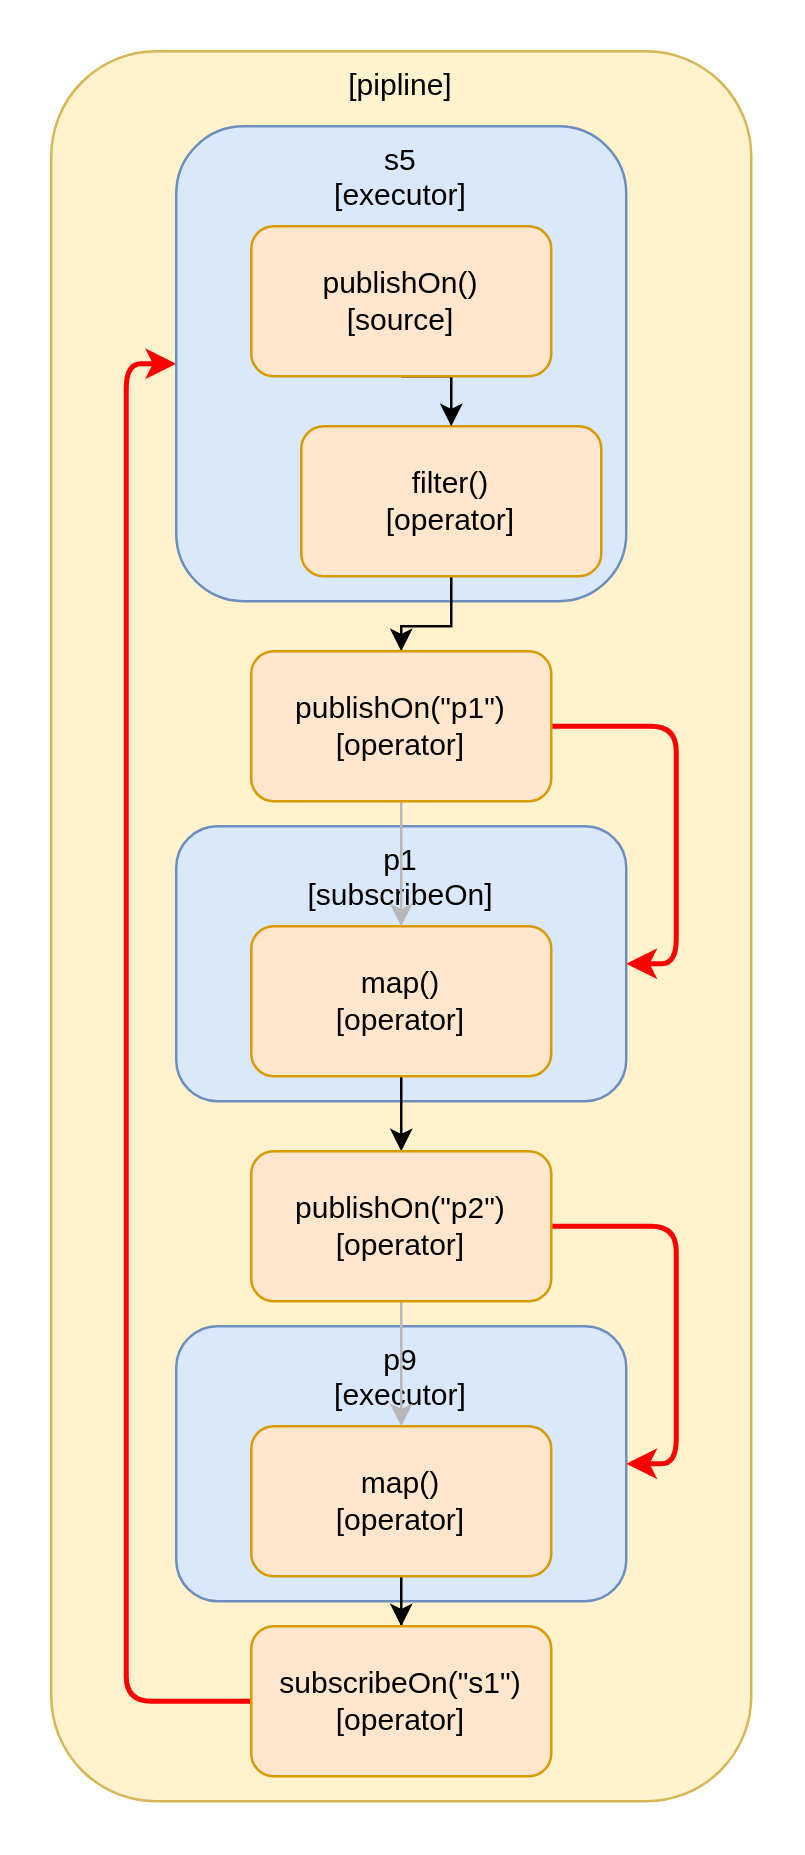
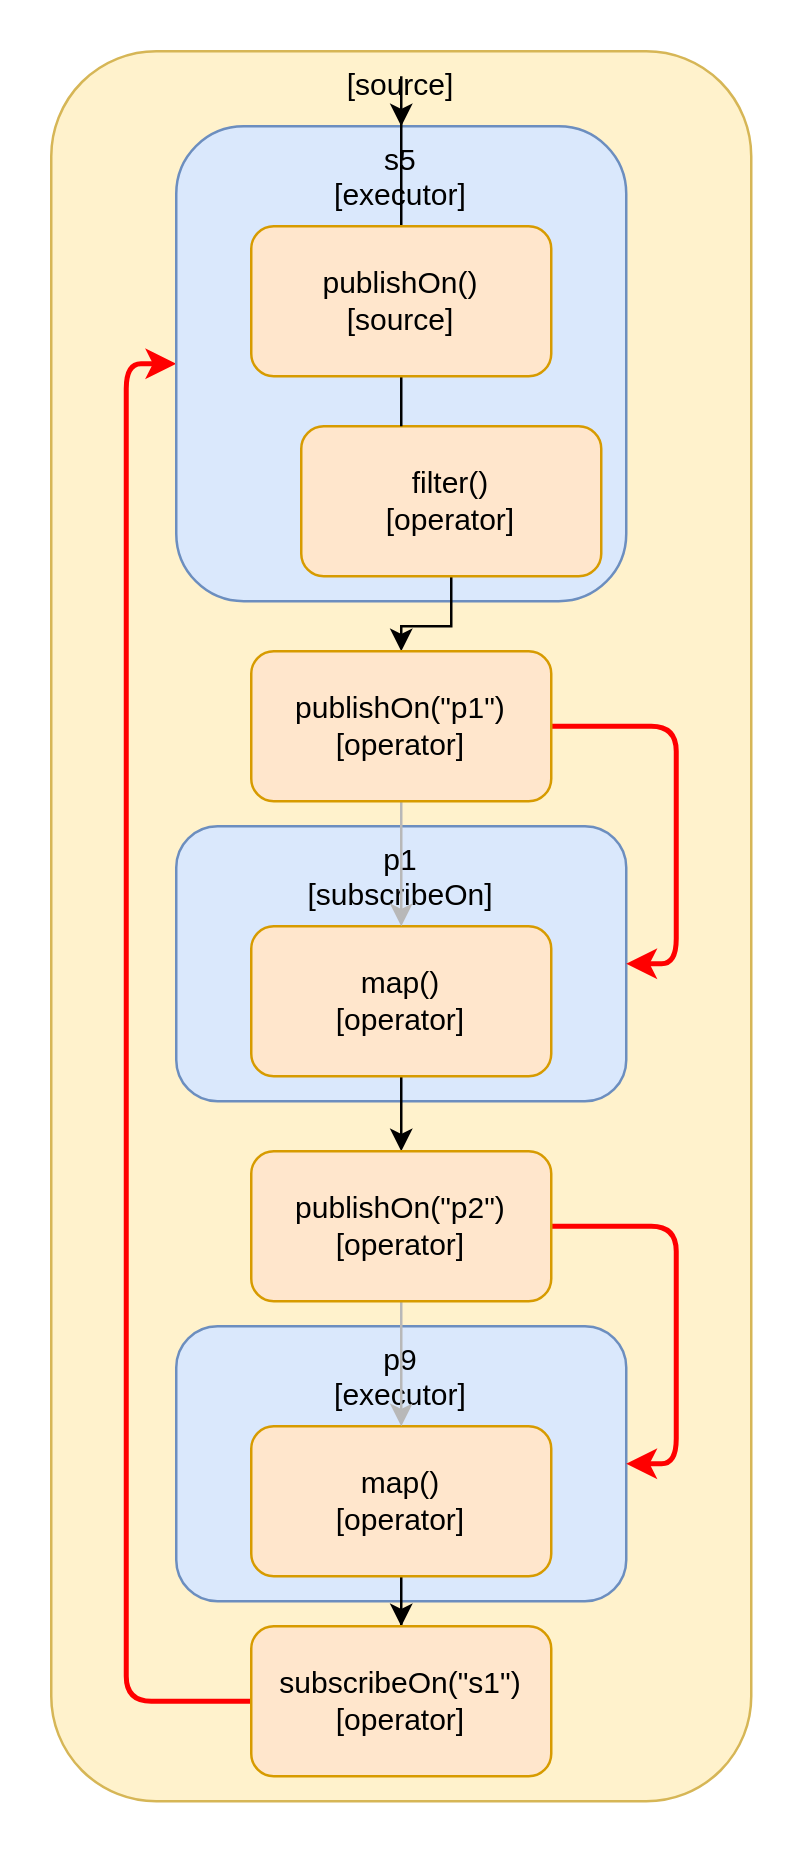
node "[pipline]": label "[pipline]" -> "[source]"
edge "publishOn() [source]" -> "filter() [operator]": now "publishOn() [source]" -> "s5 [executor]"
